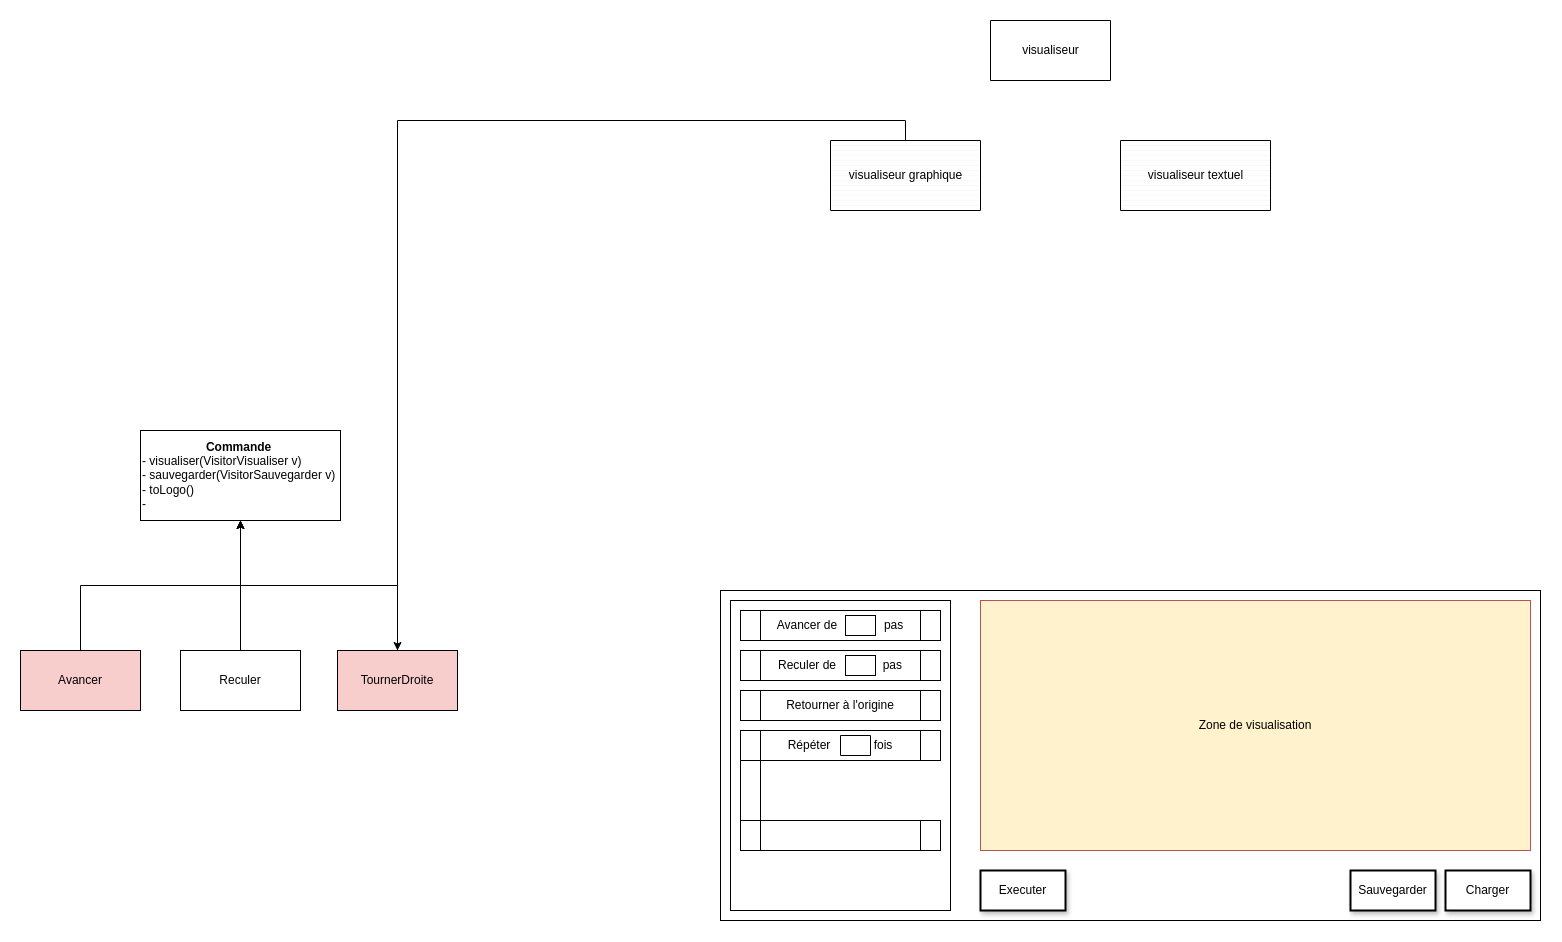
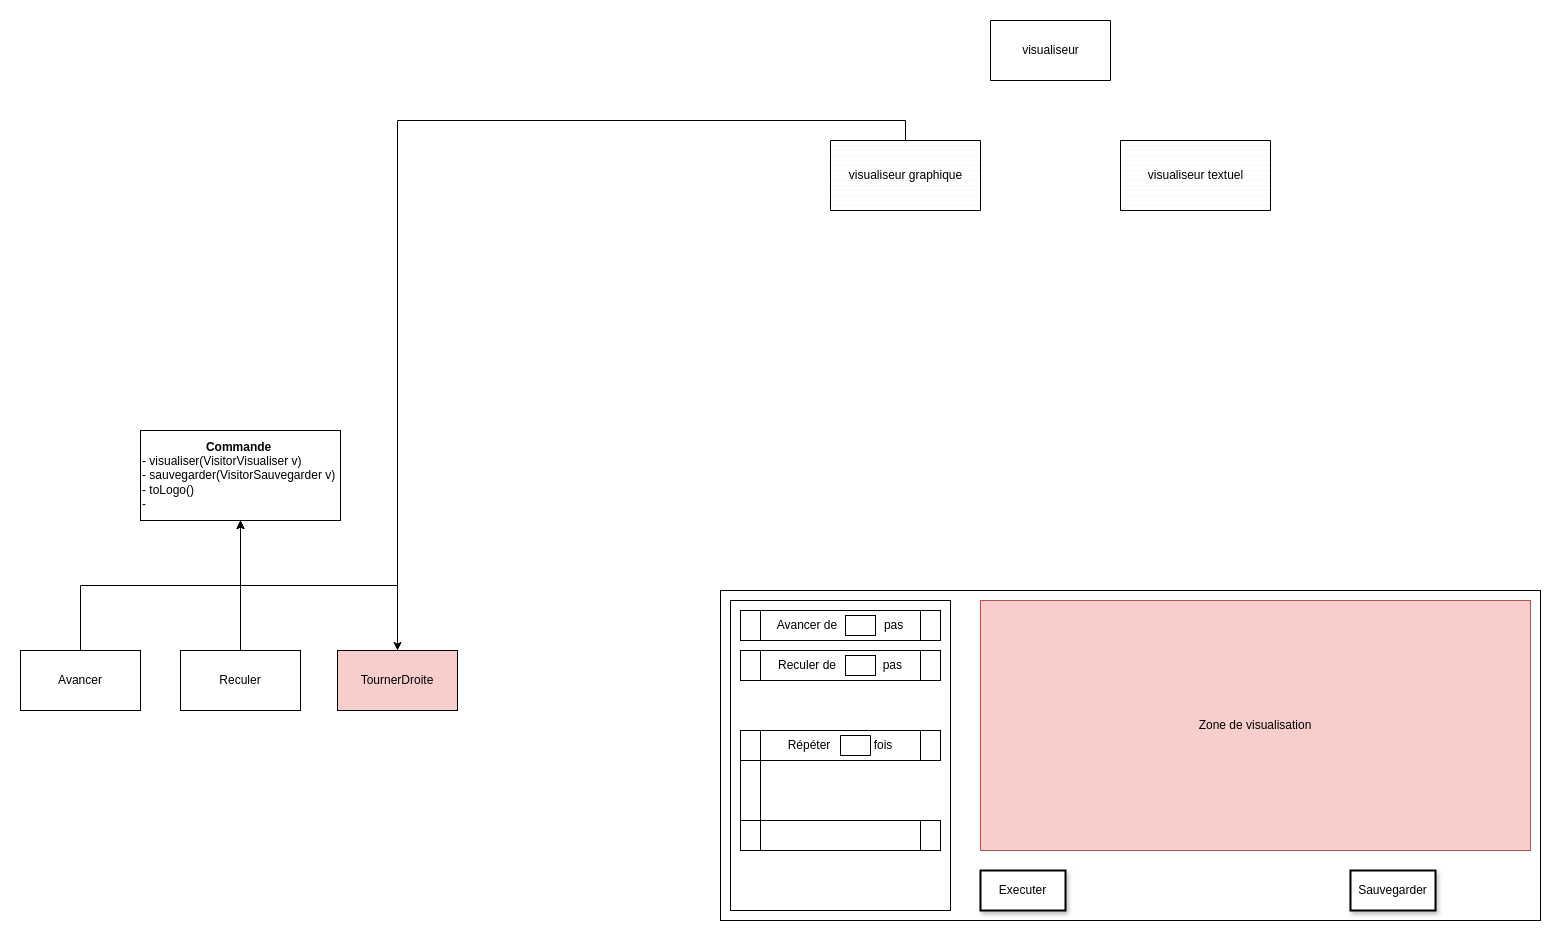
node "Avancer": fillcolor #f8cecc -> #ffffff
node "Retourner à l'origine": removed
node "Zone de visualisation": fillcolor #fff2cc -> #f8cecc
node "Charger": removed
